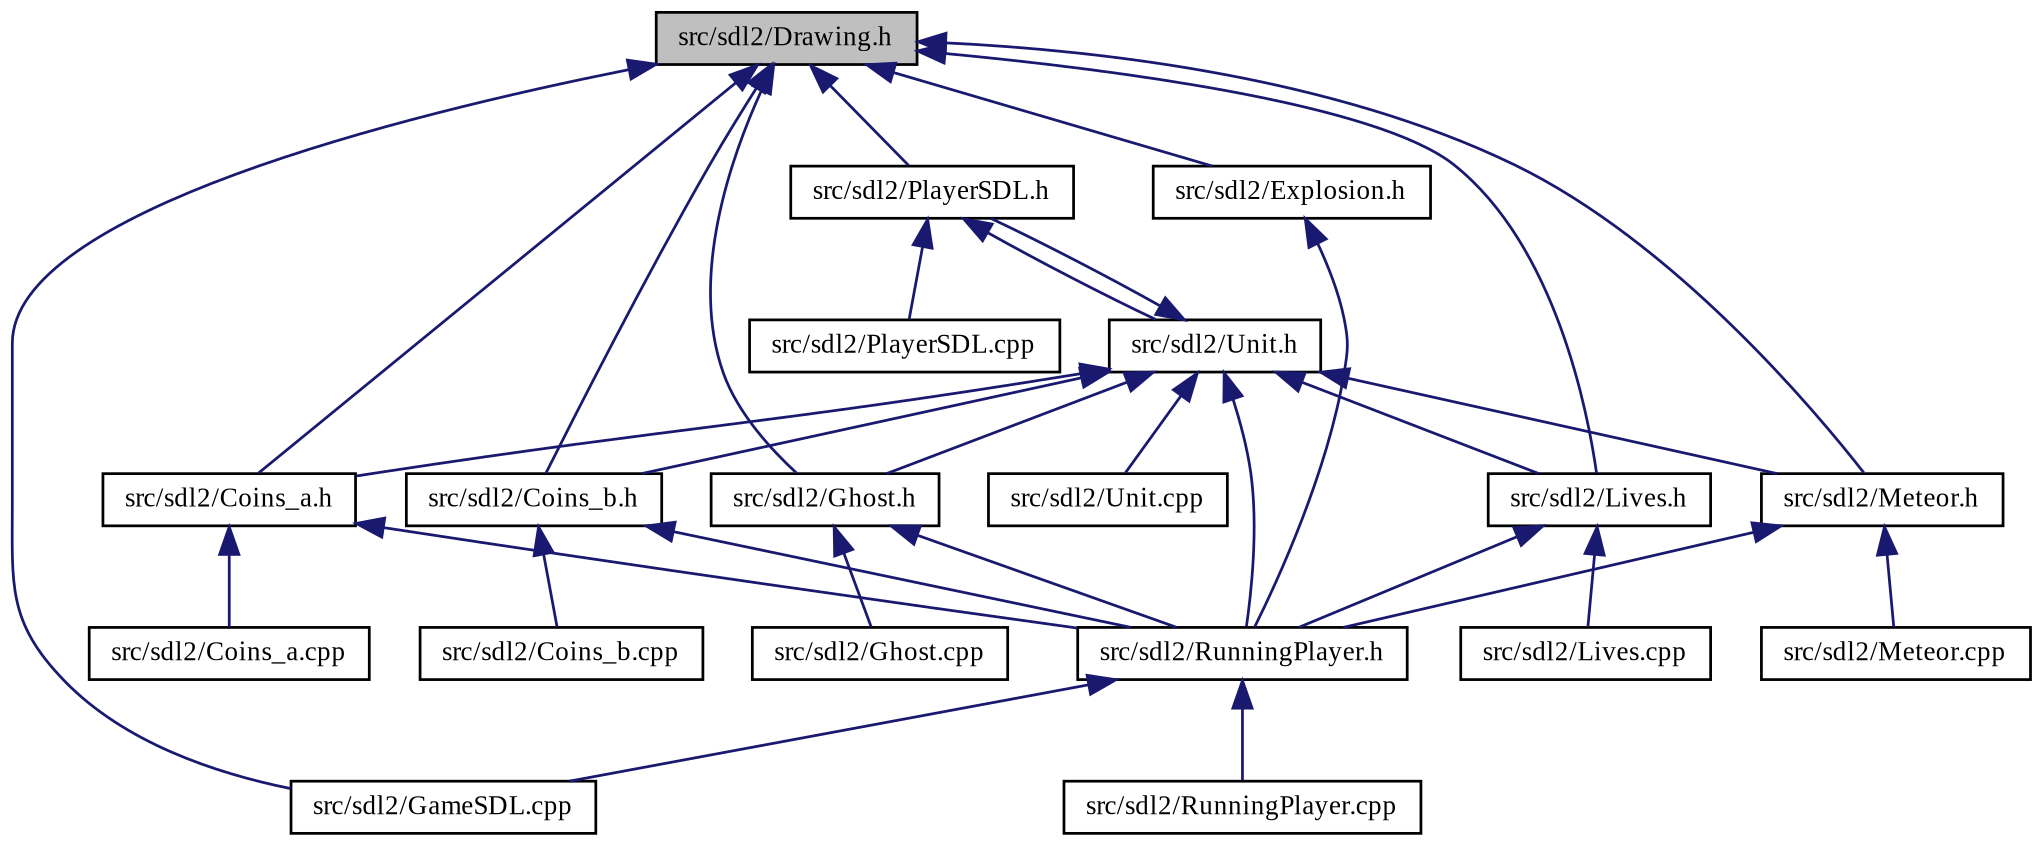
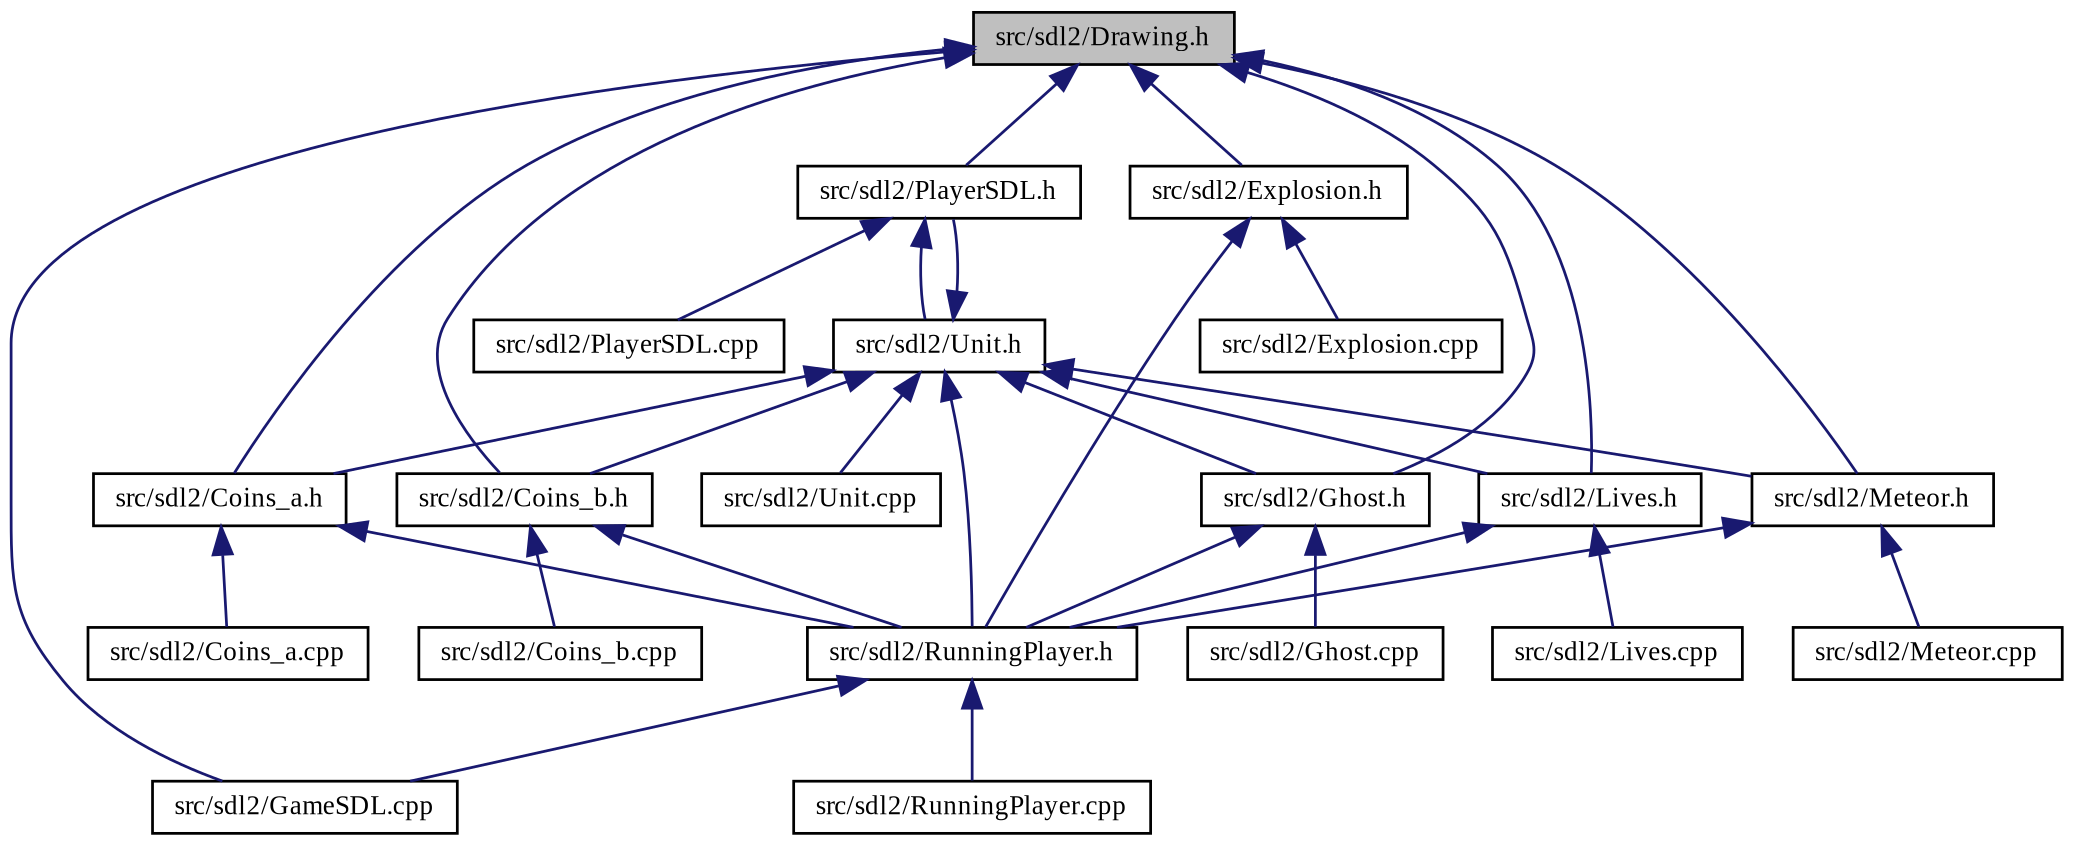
node "src/sdl2/Explosion.cpp": added
